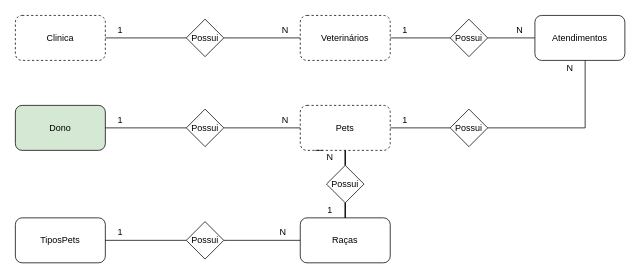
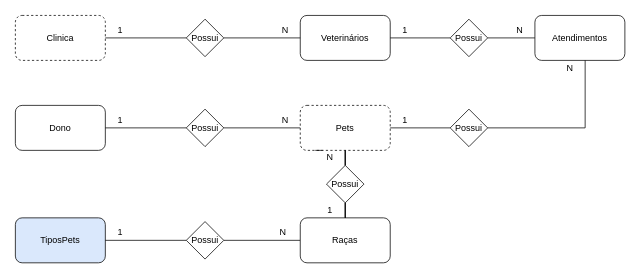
node "Veterinários": style dashed -> solid
node "Dono": fillcolor #d5e8d4 -> #ffffff
node "TiposPets": fillcolor #ffffff -> #dae8fc
